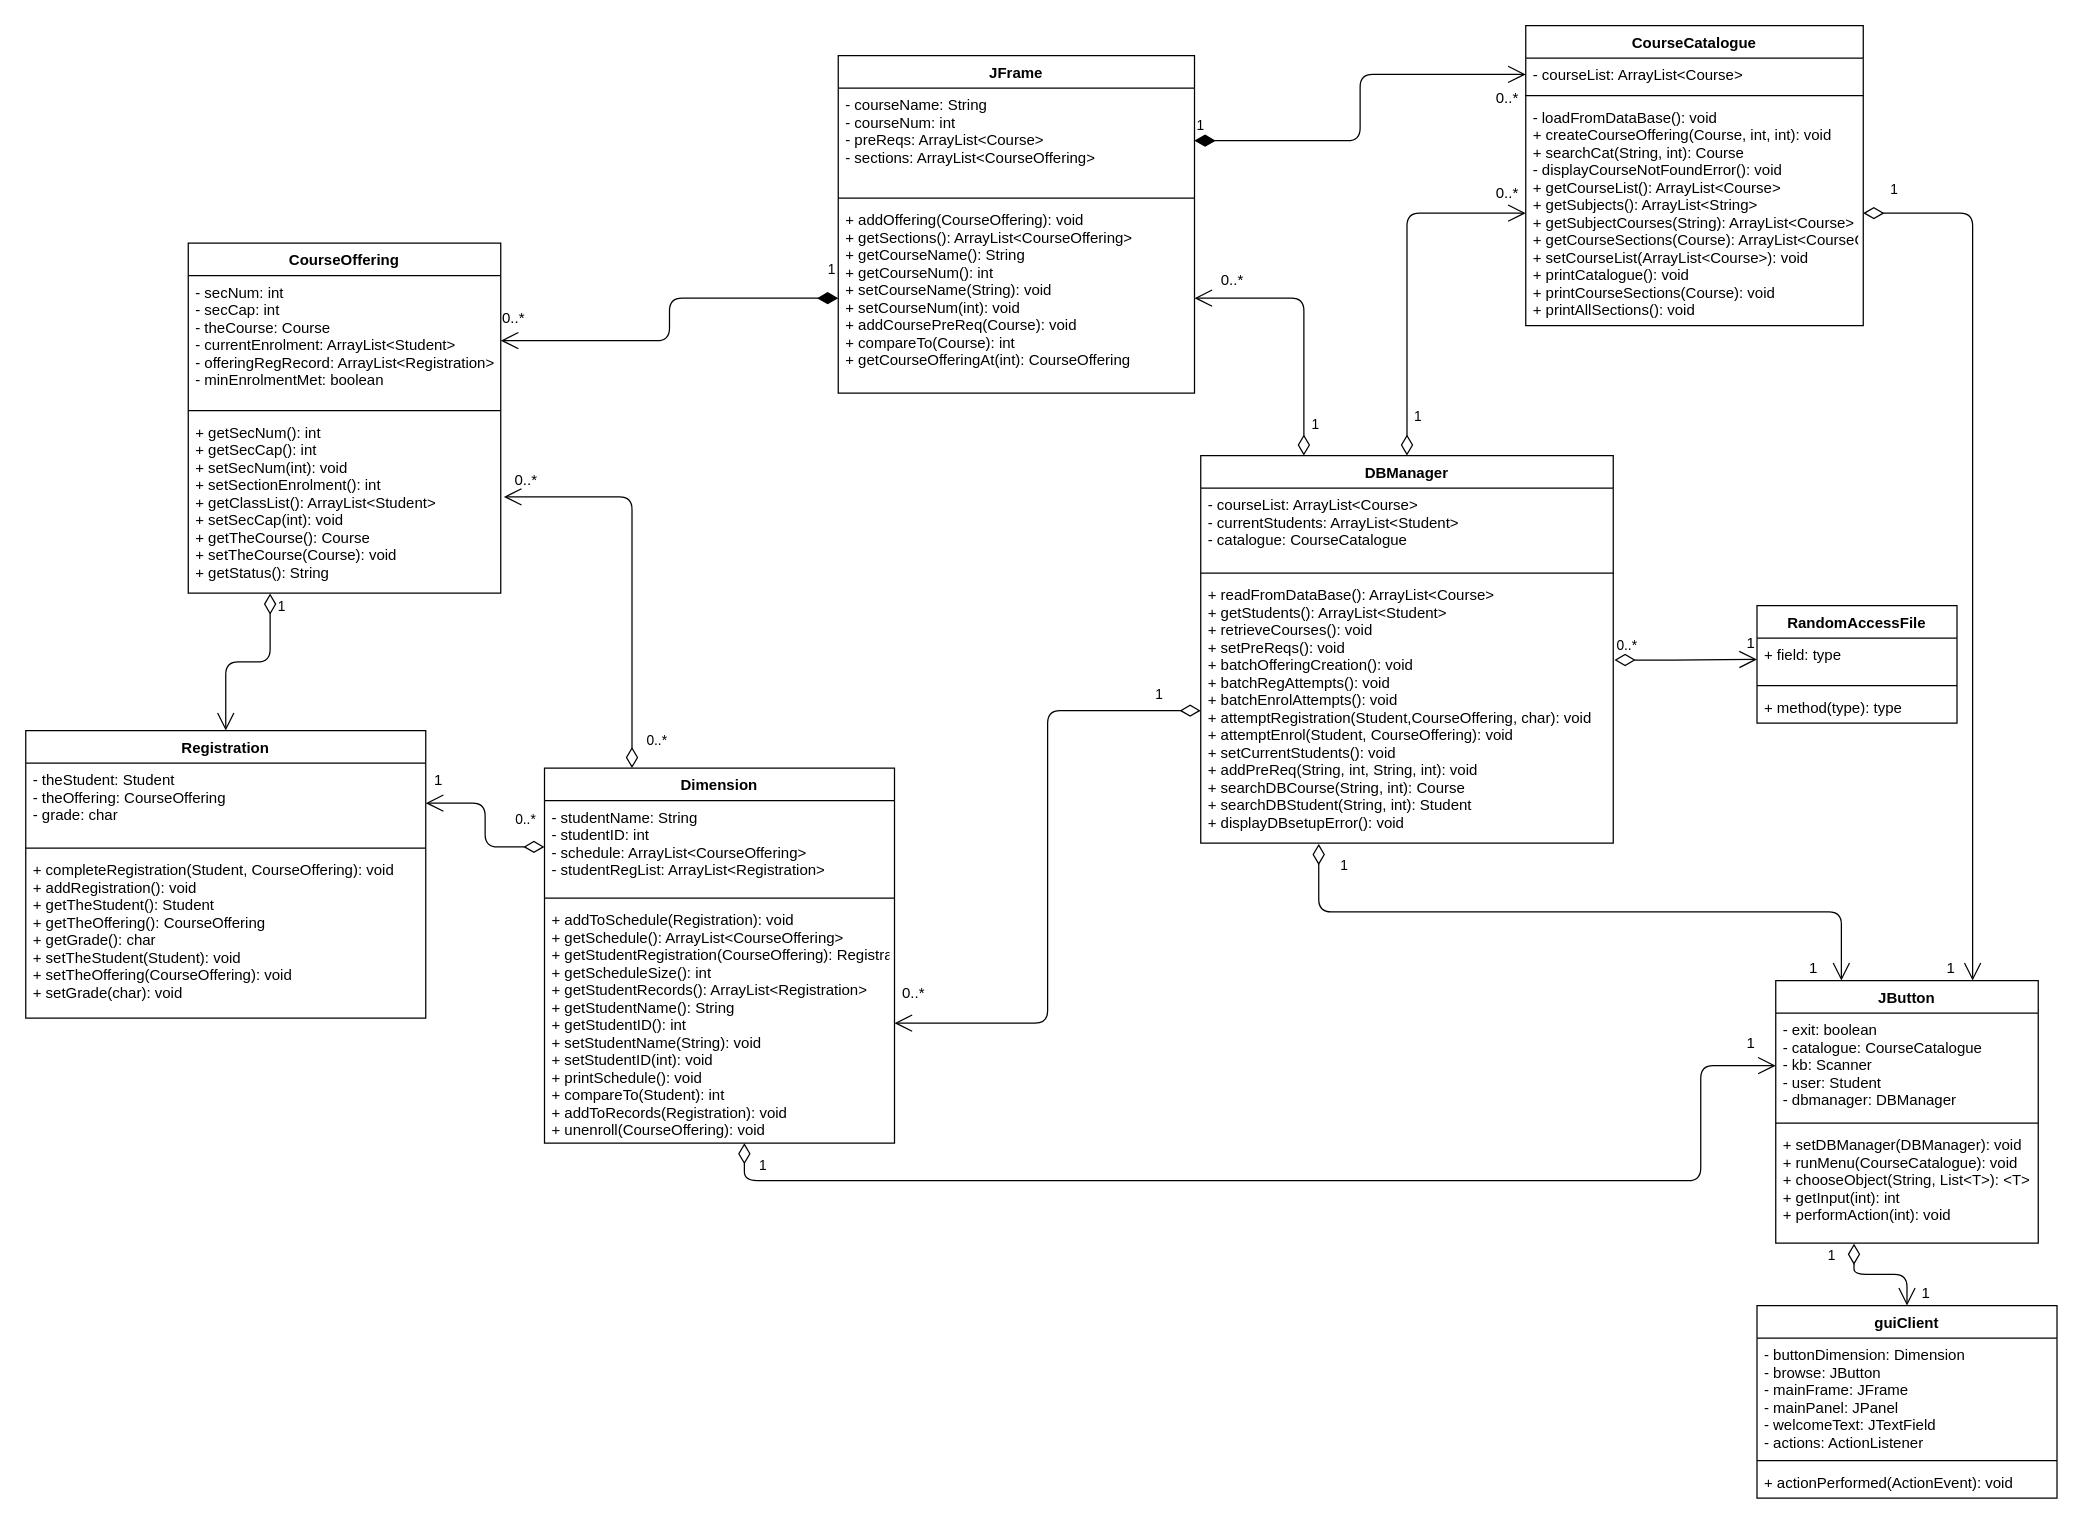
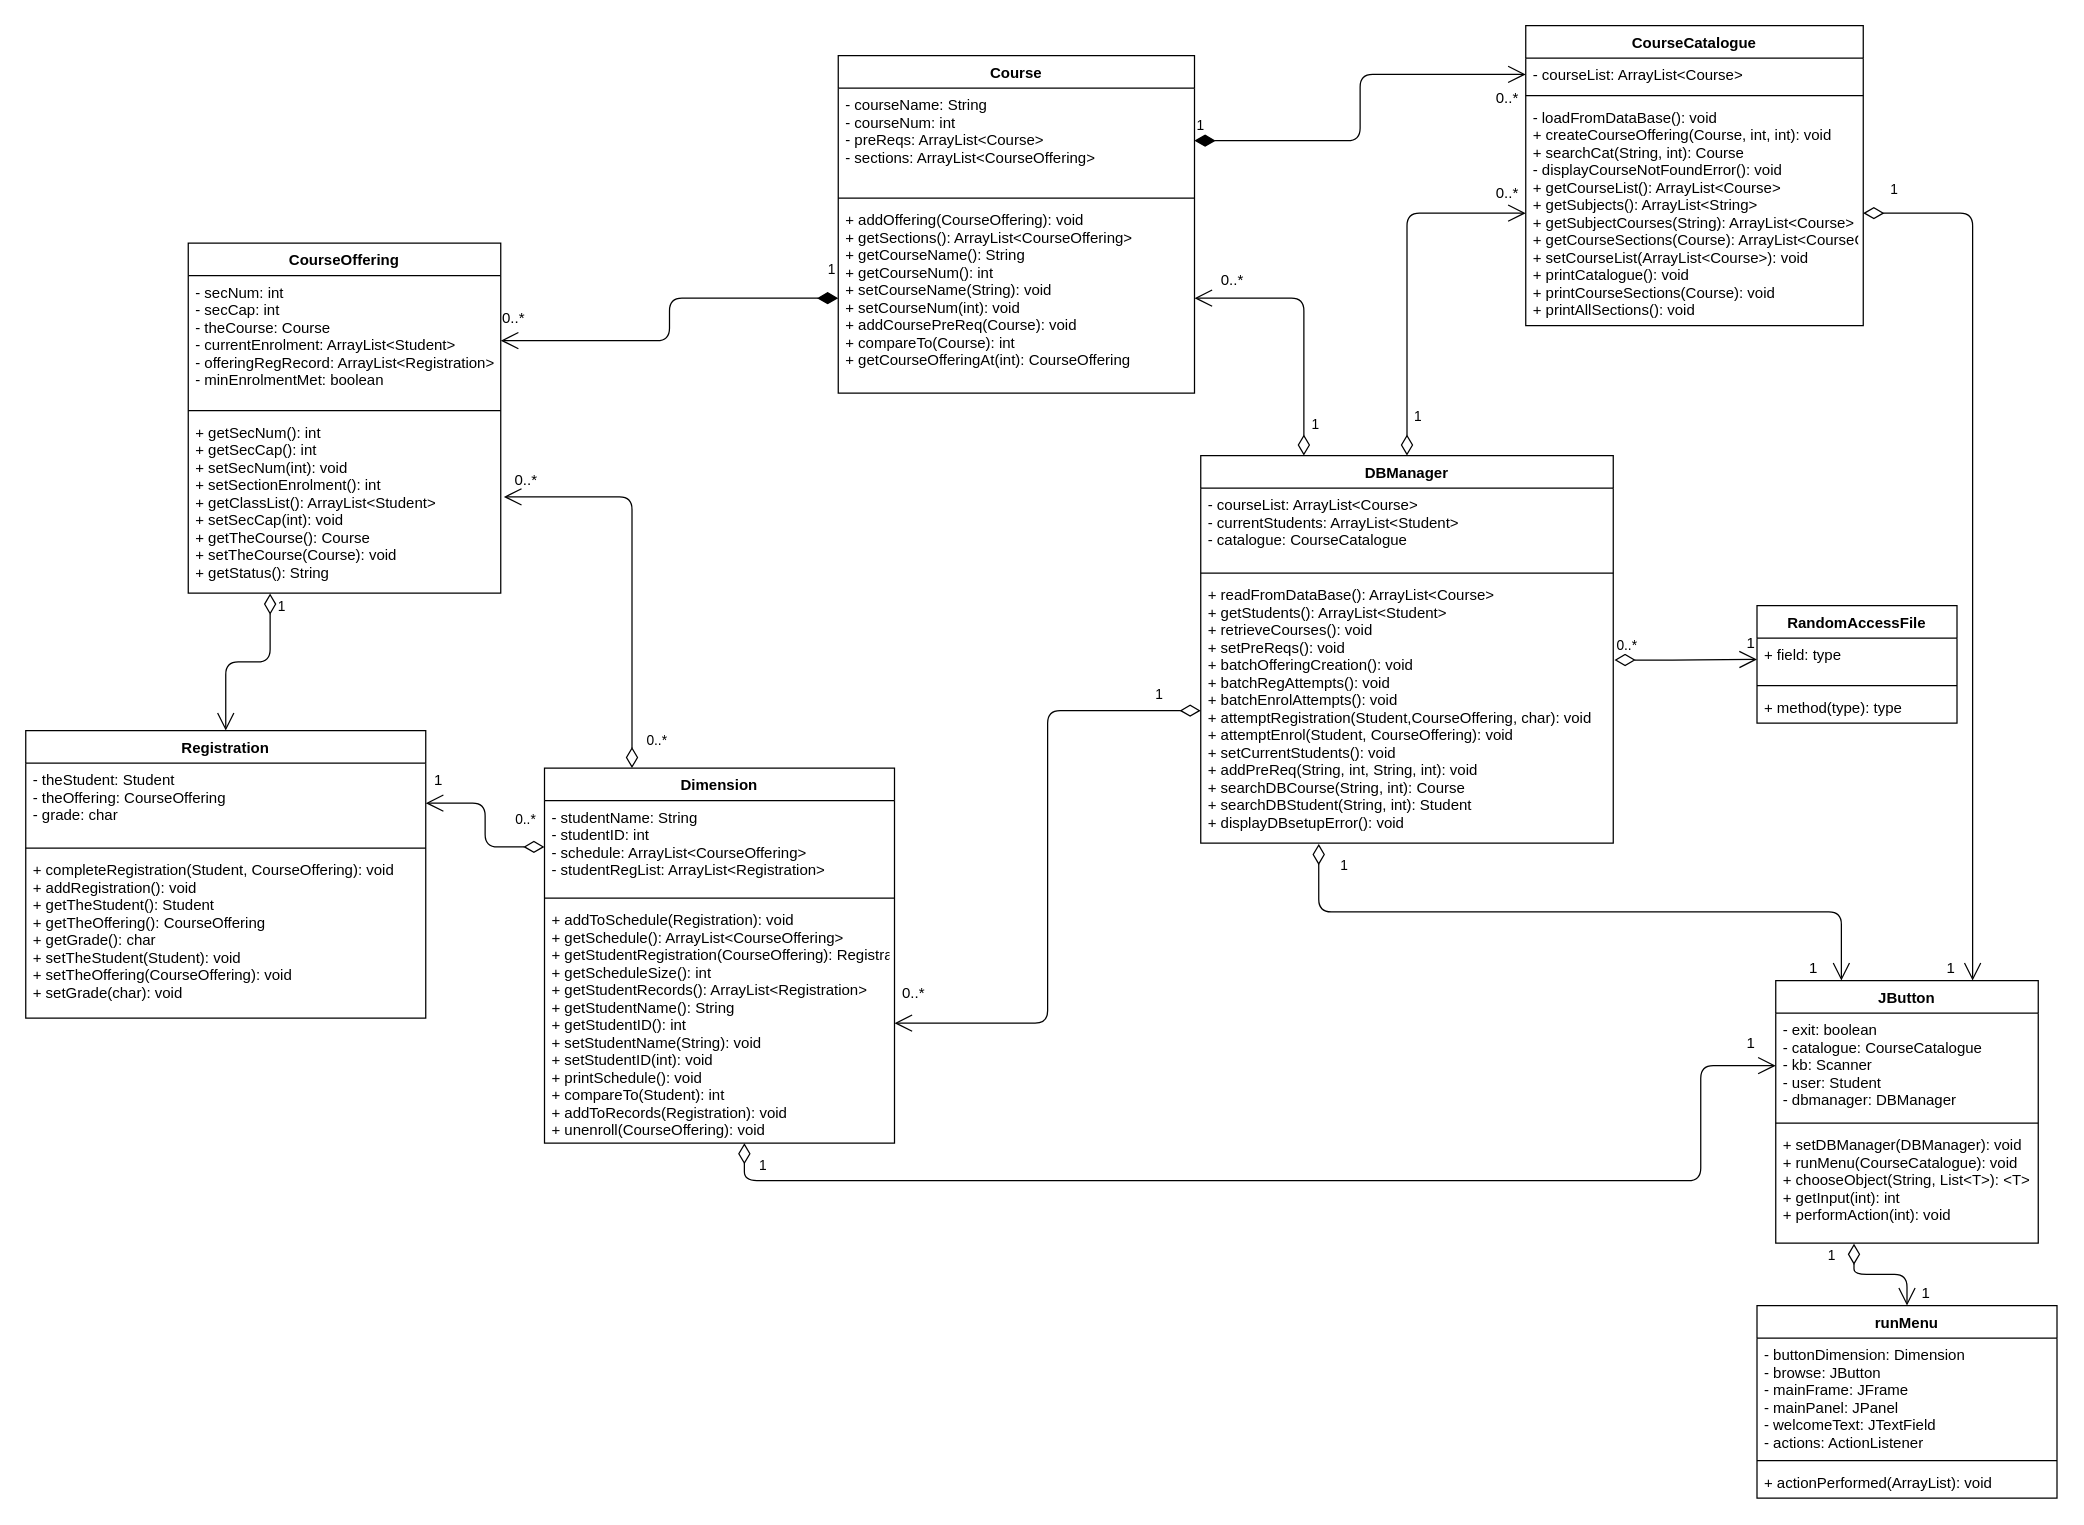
node "JFrame": label "JFrame" -> "Course"
node "guiClient": label "guiClient" -> "runMenu"
node "+ actionPerformed(ActionEvent): void": label "+ actionPerformed(ActionEvent): void" -> "+ actionPerformed(ArrayList): void"
